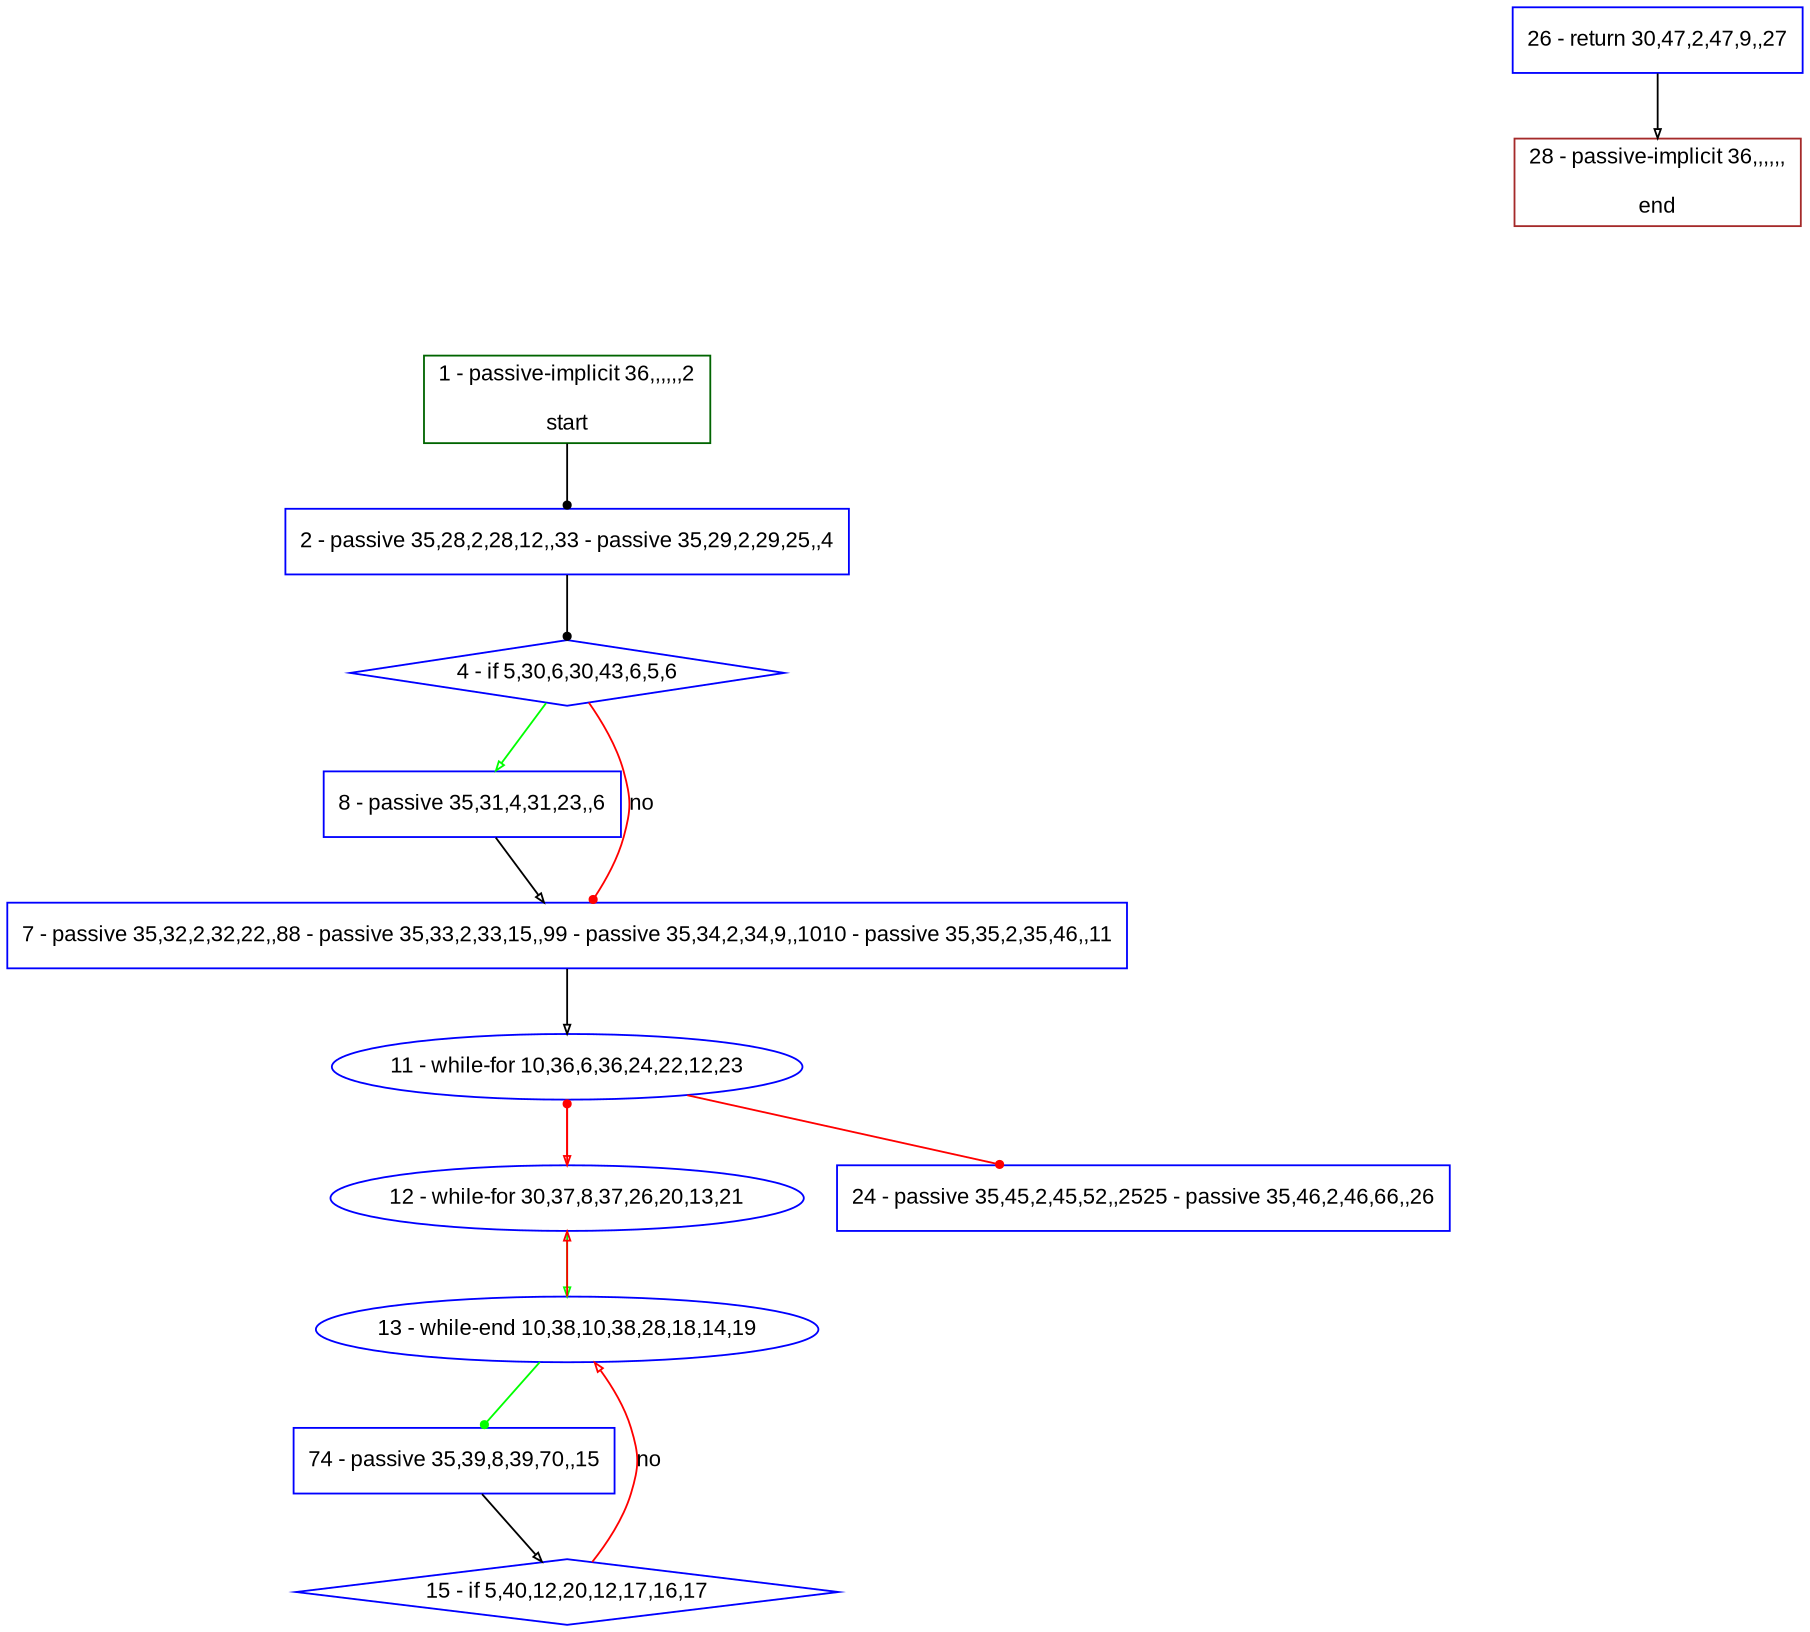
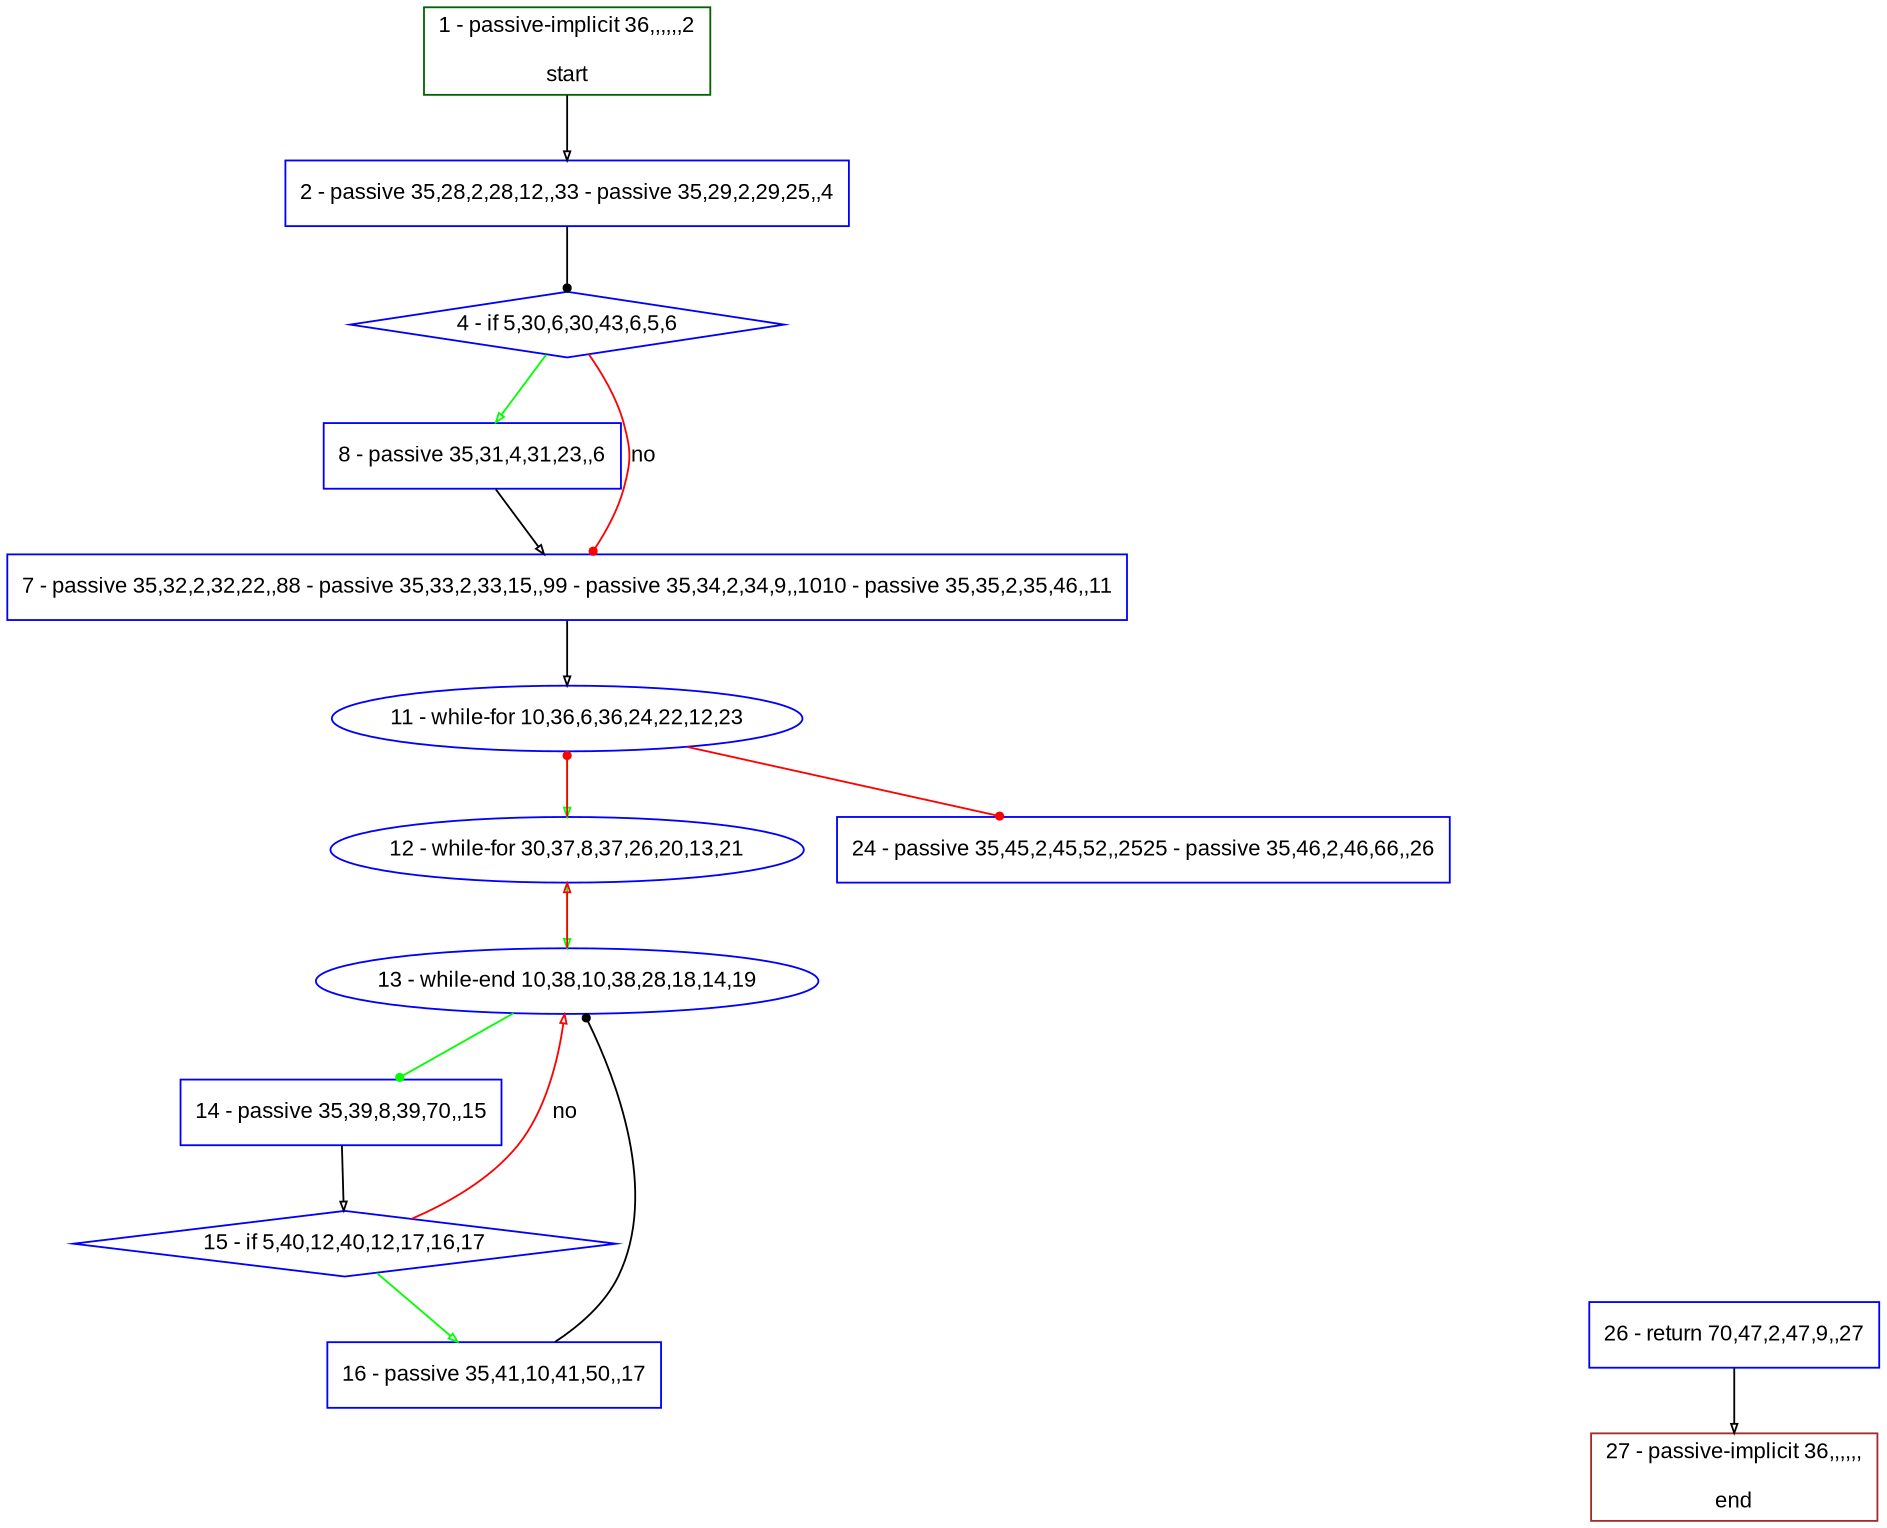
node "26 - return 30,47,2,47,9,,27": label "26 - return 30,47,2,47,9,,27" -> "26 - return 70,47,2,47,9,,27"
node "28 - passive-implicit 36,,,,,, end": label "28 - passive-implicit 36,,,,,, end" -> "27 - passive-implicit 36,,,,,, end"
edge "1 - passive-implicit 36,,,,,,2 start" -> "2 - passive 35,28,2,28,12,,33 - passive 35,29,2,29,25,,4": arrowhead dot -> onormal
edge "11 - while-for 10,36,6,36,24,22,12,23" -> "12 - while-for 30,37,8,37,26,20,13,21": color #ff0000 -> #00ff00
node "16 - passive 35,41,10,41,50,,17": added
node "74 - passive 35,39,8,39,70,,15": label "74 - passive 35,39,8,39,70,,15" -> "14 - passive 35,39,8,39,70,,15"
node "15 - if 5,40,12,20,12,17,16,17": label "15 - if 5,40,12,20,12,17,16,17" -> "15 - if 5,40,12,40,12,17,16,17"
